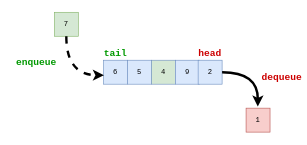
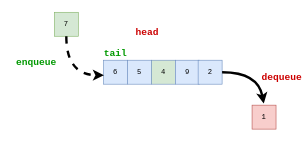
node "head": moved (210, 54) -> (147, 33)
node "1": moved (258, 120) -> (264, 117)
